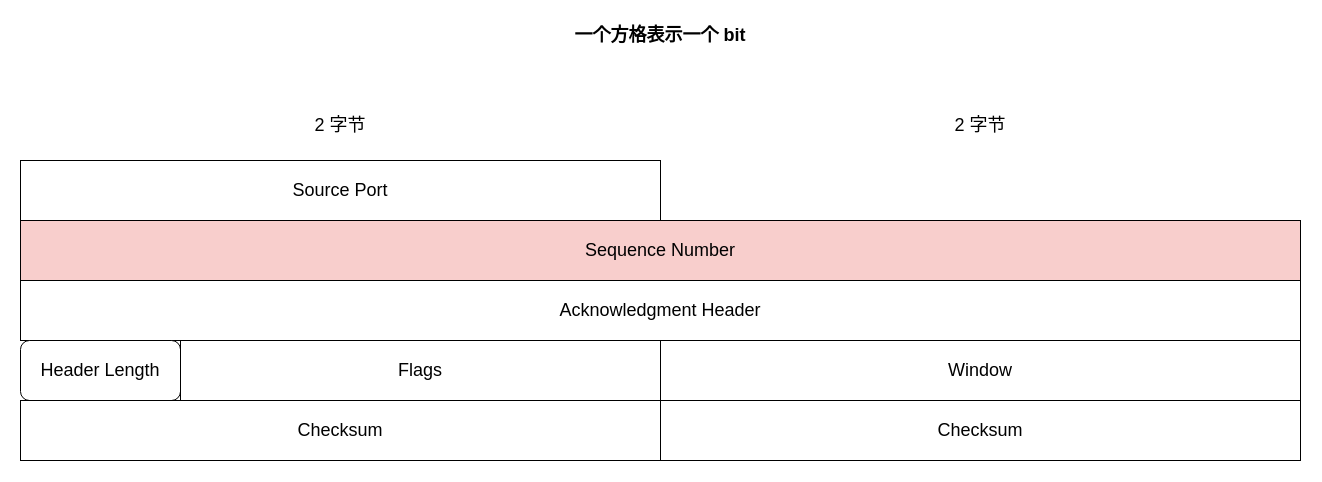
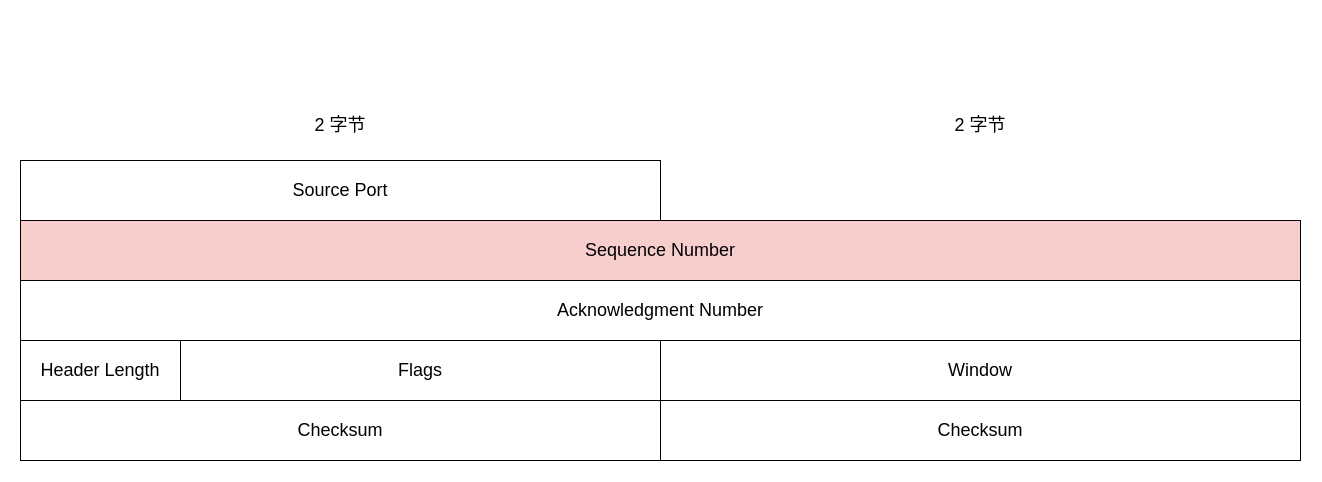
node "一个方格表示一个 bit": removed
node "Acknowledgment Header": label "Acknowledgment Header" -> "Acknowledgment Number"
node "Header Length": shape rounded rectangle -> rectangle
